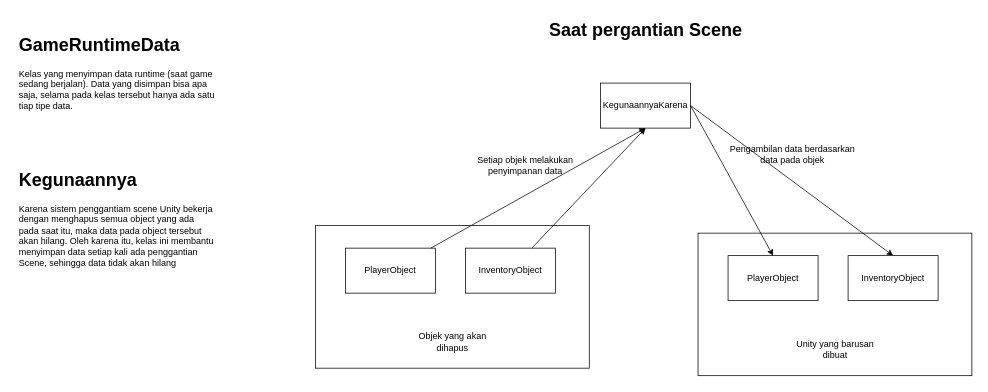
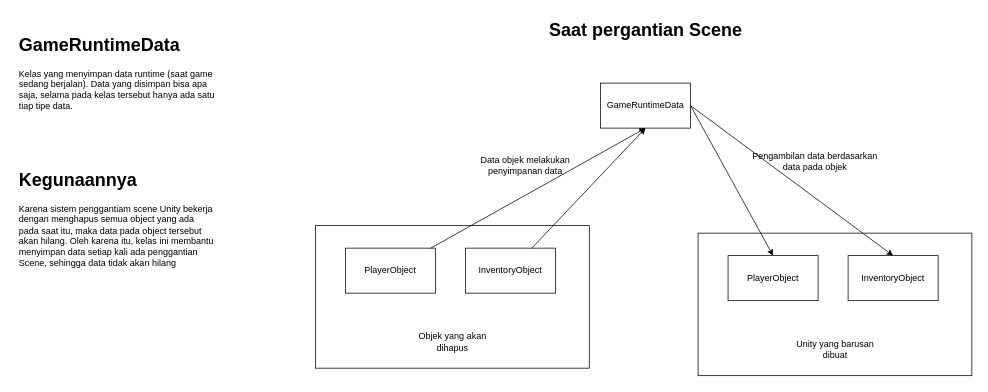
node "KegunaannyaKarena": label "KegunaannyaKarena" -> "GameRuntimeData"
node "Pengambilan data berdasarkan data pada objek": moved (793, 154) -> (815, 162)
node "Setiap objek melakukan penyimpanan data": label "Setiap objek melakukan penyimpanan data" -> "Data objek melakukan penyimpanan data"
